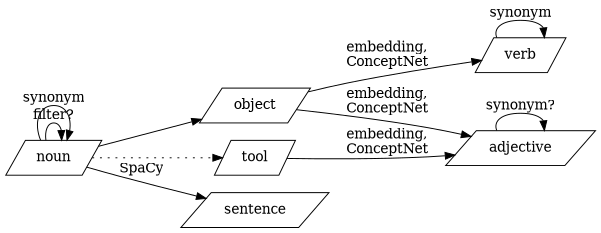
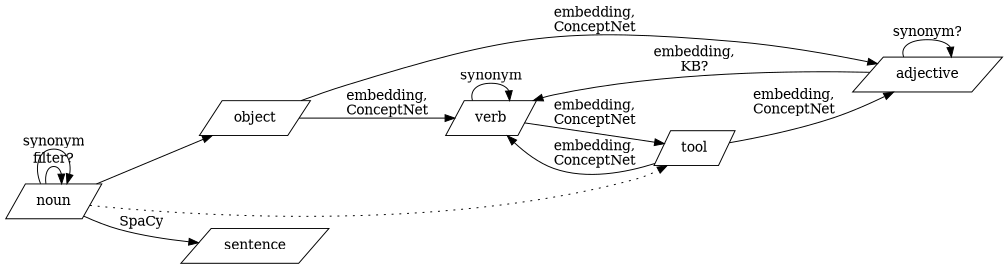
edge "adjective" -> "verb": added, label "embedding, KB?"
edge "verb" -> "tool": added, label "embedding, ConceptNet"
edge "tool" -> "verb": added, label "embedding, ConceptNet"
